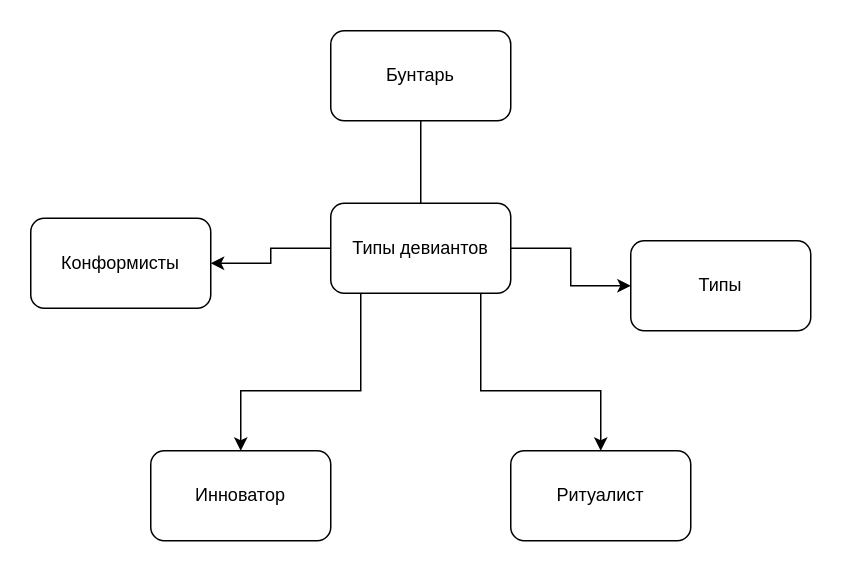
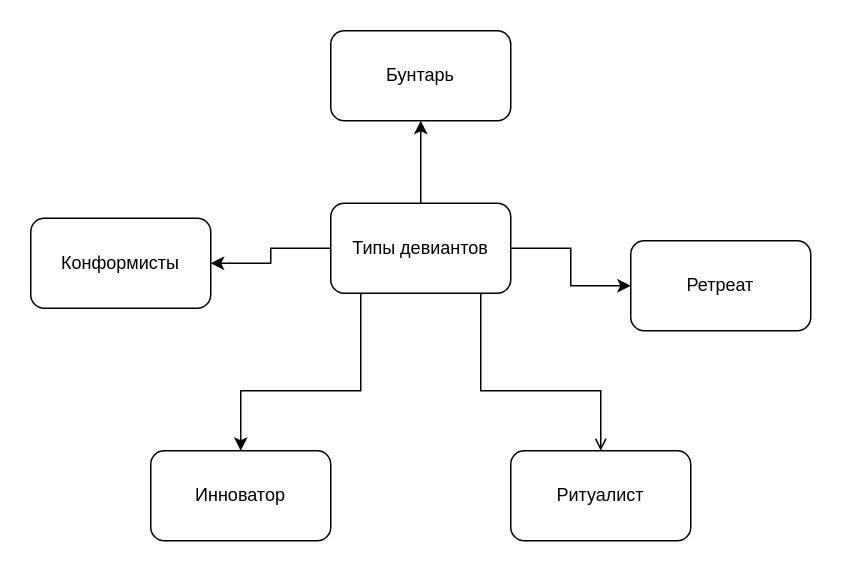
edge "Бунтарь" -- "Типы девиантов": arrowhead none -> classic
node "Типы": label "Типы" -> "Ретреат"
edge "Типы девиантов" -> "Ритуалист": arrowhead classic -> open
